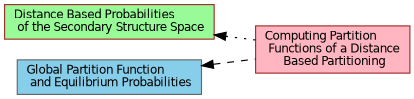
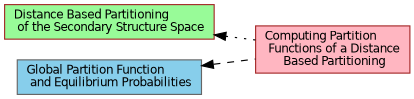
node "Distance Based Probabilities of the Secondary Structure Space": label "Distance Based Probabilities of the Secondary Structure Space" -> "Distance Based Partitioning of the Secondary Structure Space"
